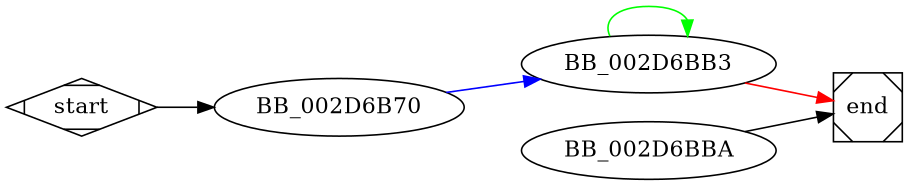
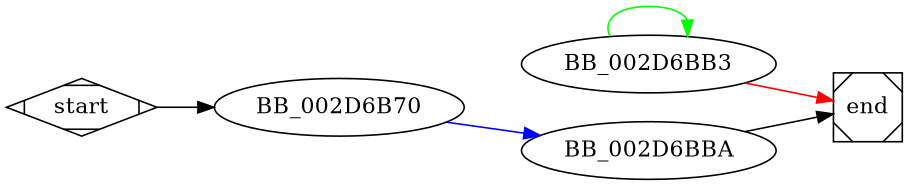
edge "BB_002D6B70" -> "BB_002D6BB3": now "BB_002D6B70" -> "BB_002D6BBA"
